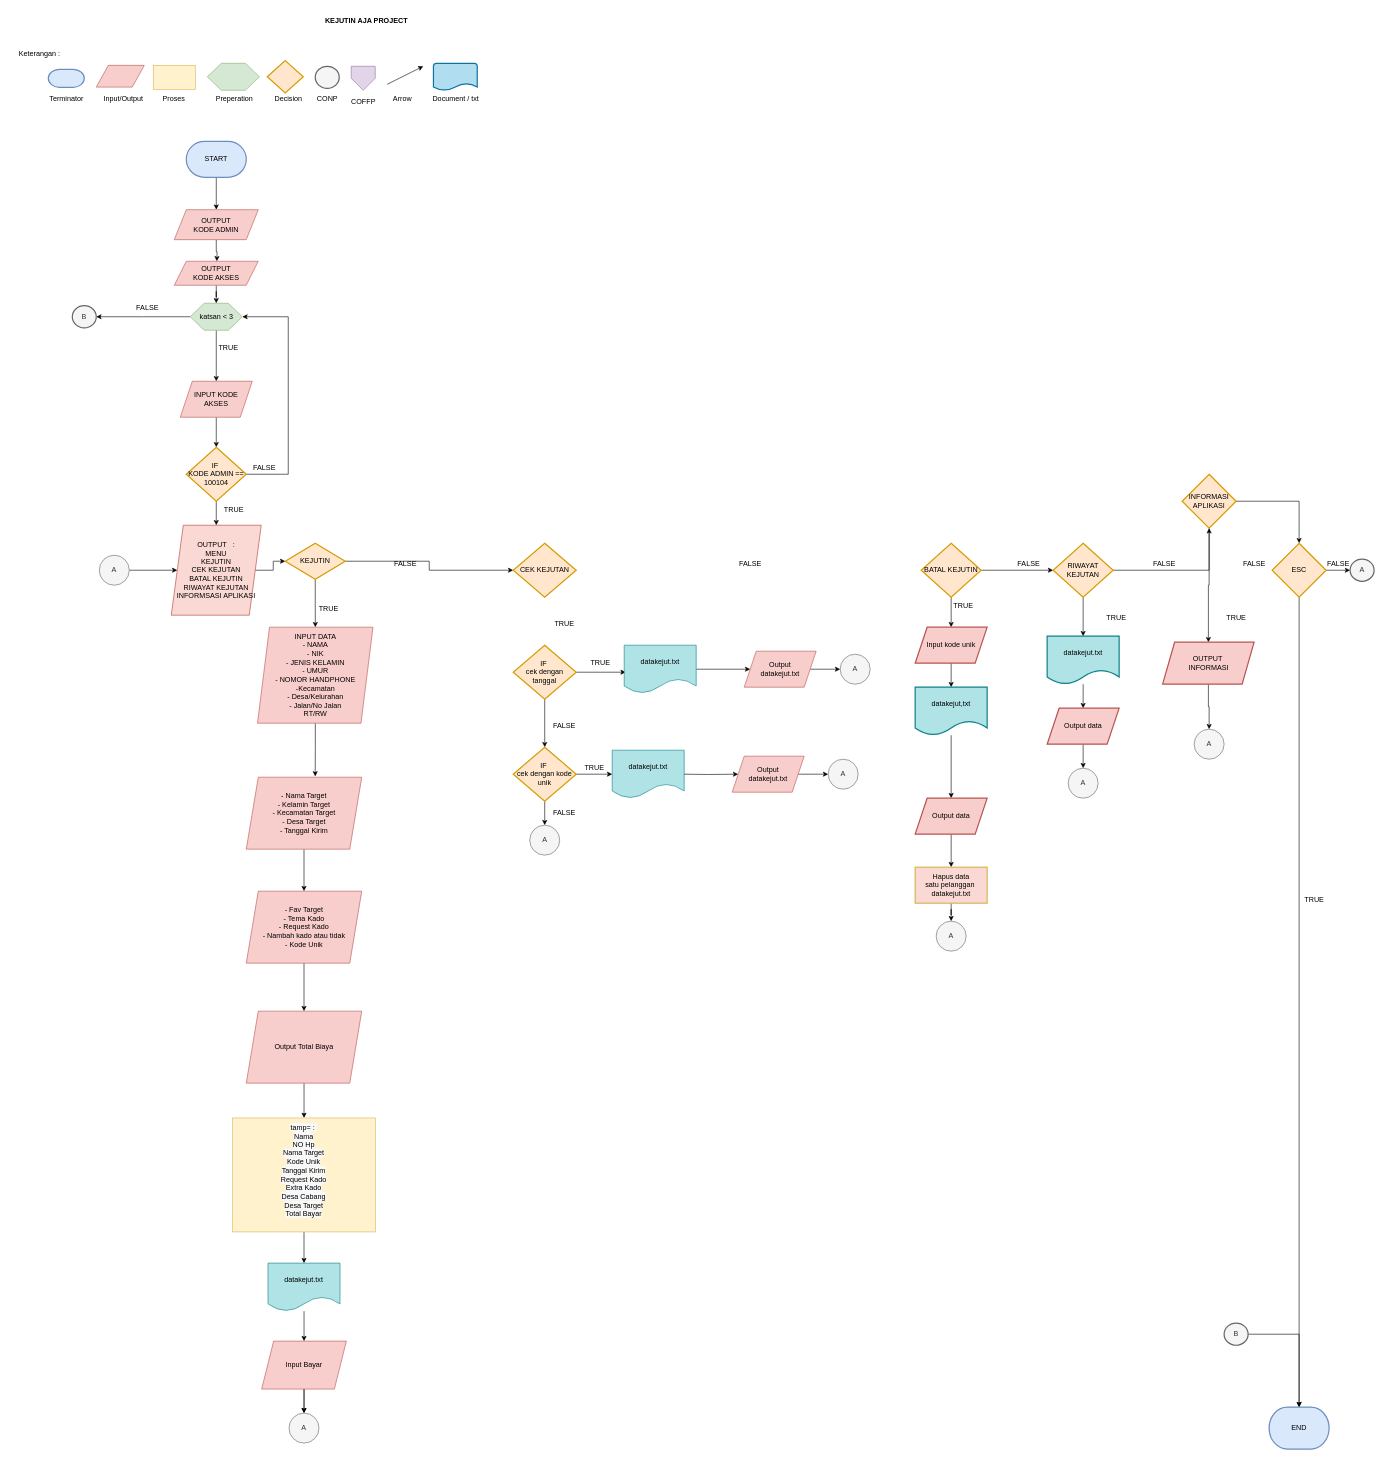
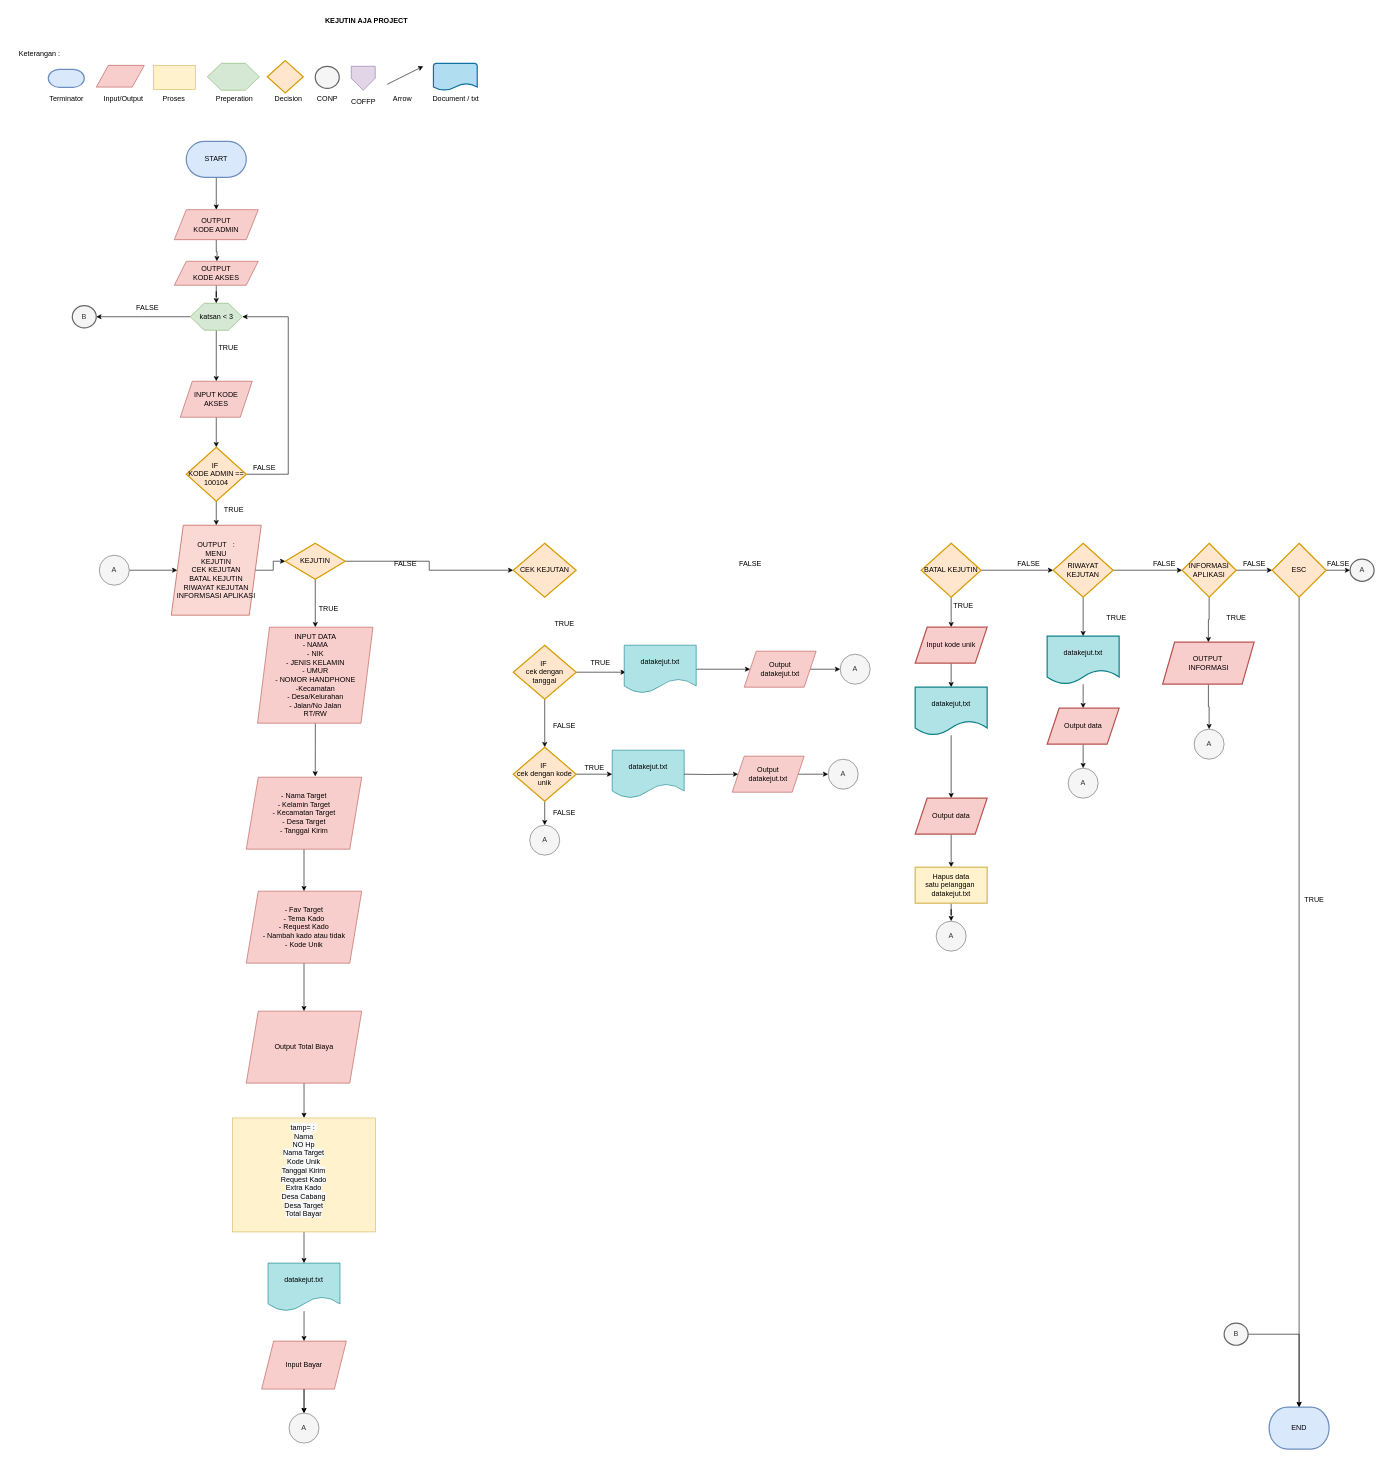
node "INFORMASI APLIKASI": moved (1209, 501) -> (1209, 570)
node "Hapus data satu pelanggan datakejut.txt": fillcolor #fad9d5 -> #fff2cc
